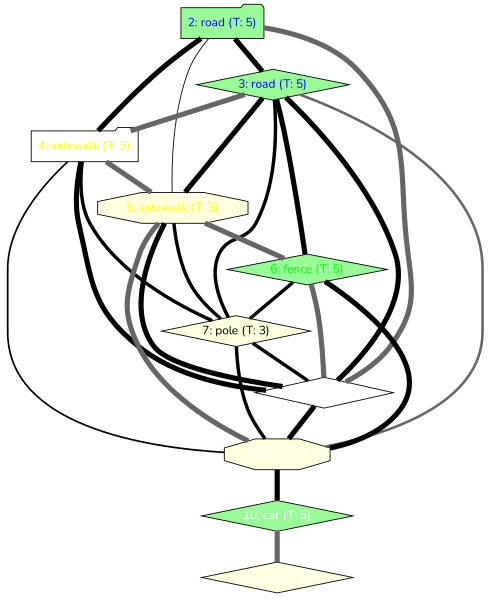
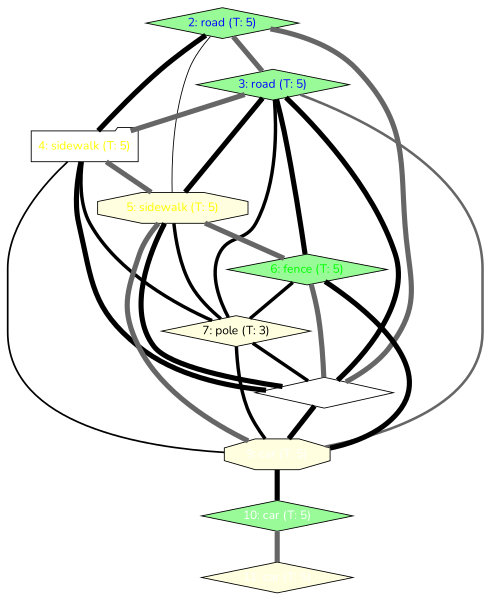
node "2: road (T: 5)": shape folder -> diamond
edge "2: road (T: 5)" -- "3: road (T: 5)": color black -> gray40
